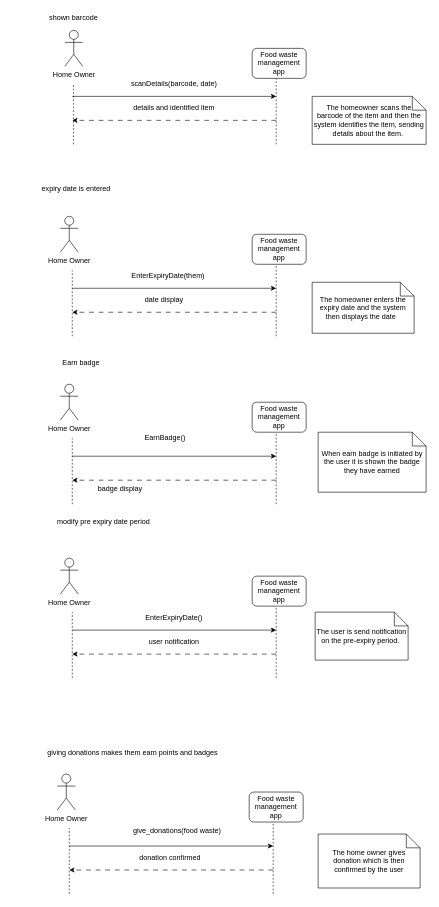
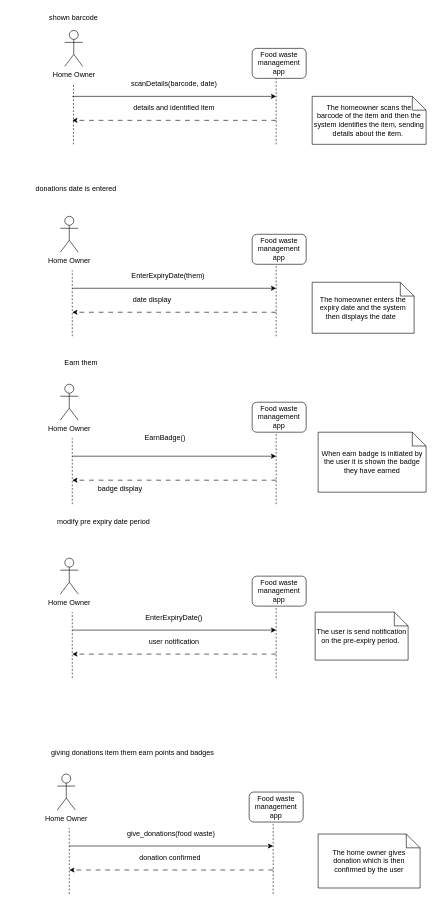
node "expiry date is entered": label "expiry date is entered" -> "donations date is entered"
node "date display": moved (165, 300) -> (153, 300)
node "Earn badge": label "Earn badge" -> "Earn them"
node "giving donations makes them earn points and badges": label "giving donations makes them earn points and badges" -> "giving donations item them earn points and badges"
node "give_donations(food waste)": moved (177, 831) -> (171, 834)
